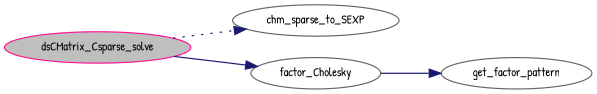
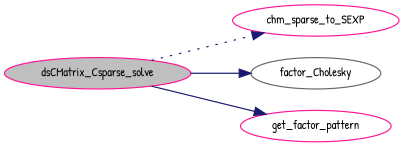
node "chm_sparse_to_SEXP": color gray40 -> deeppink
edge "factor_Cholesky" -> "get_factor_pattern": now "dsCMatrix_Csparse_solve" -> "get_factor_pattern"
node "get_factor_pattern": color gray40 -> deeppink
